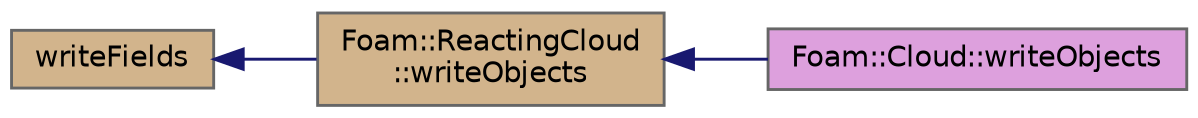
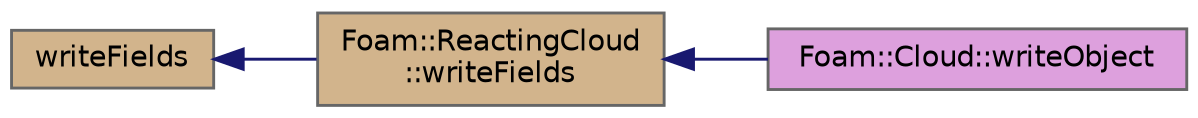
node "Foam::ReactingCloud ::writeObjects": label "Foam::ReactingCloud ::writeObjects" -> "Foam::ReactingCloud ::writeFields"
node "Foam::Cloud::writeObjects": label "Foam::Cloud::writeObjects" -> "Foam::Cloud::writeObject"
